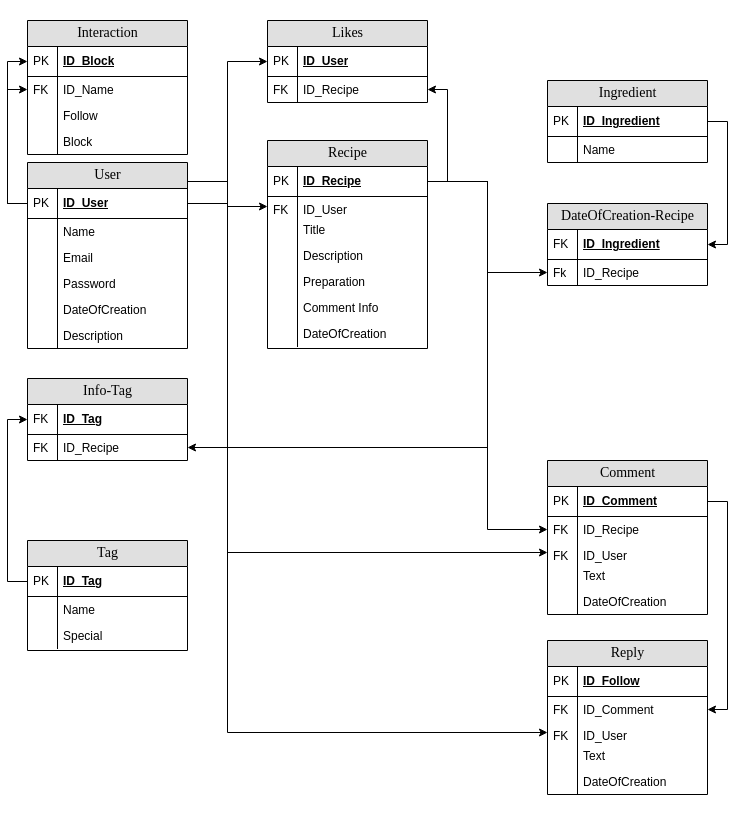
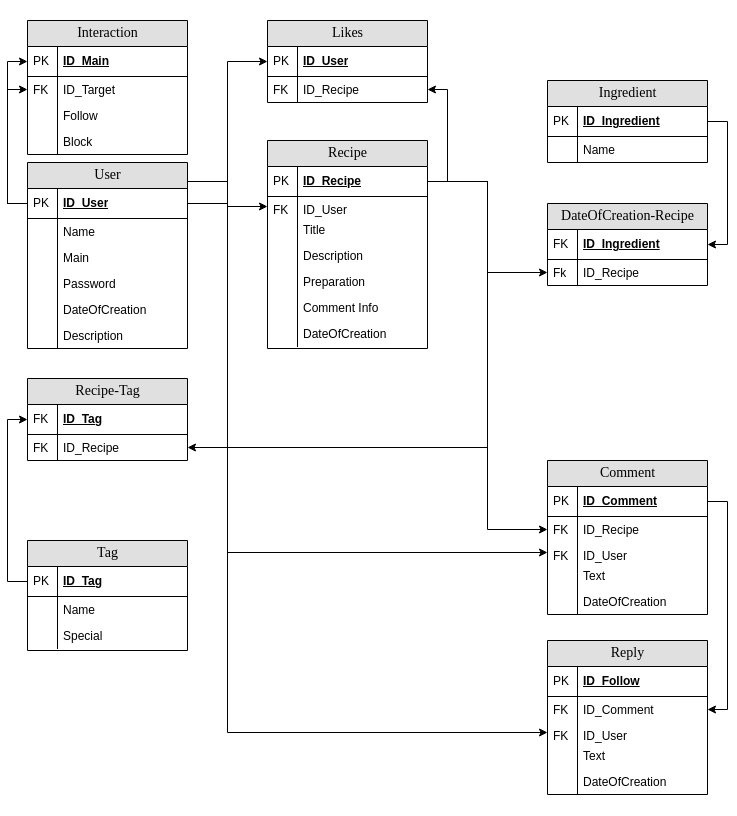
node "ID_Block": label "ID_Block" -> "ID_Main"
node "ID_Name": label "ID_Name" -> "ID_Target"
node "Email": label "Email" -> "Main"
node "Info-Tag": label "Info-Tag" -> "Recipe-Tag"
